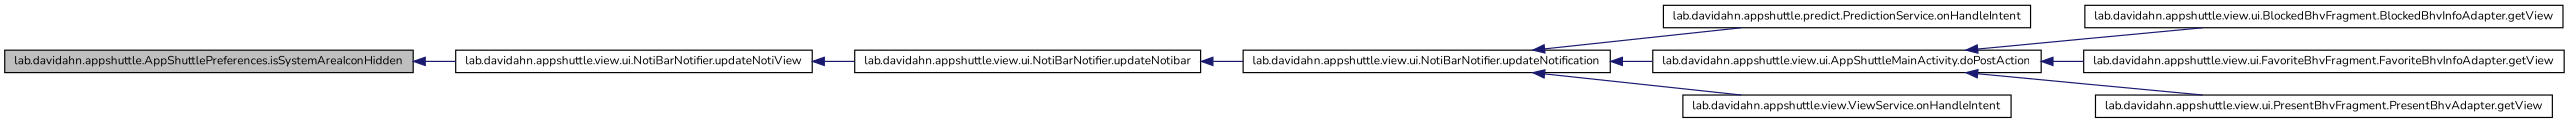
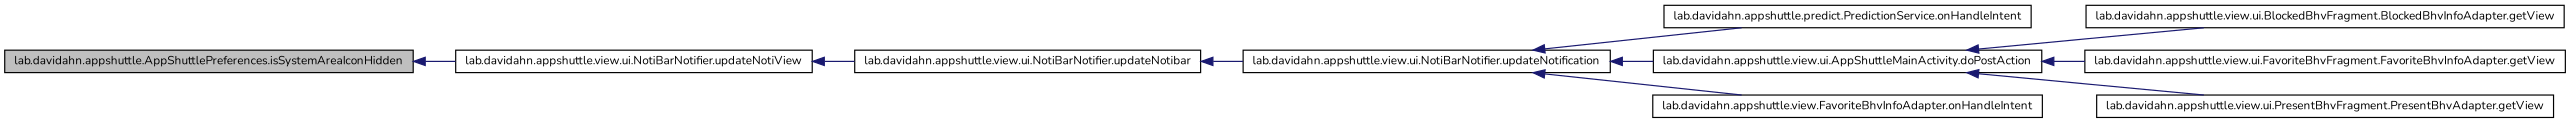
node "lab.davidahn.appshuttle.view.ViewService.onHandleIntent": label "lab.davidahn.appshuttle.view.ViewService.onHandleIntent" -> "lab.davidahn.appshuttle.view.FavoriteBhvInfoAdapter.onHandleIntent"
